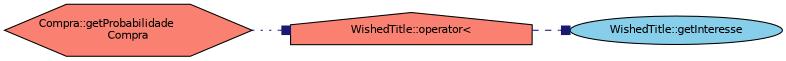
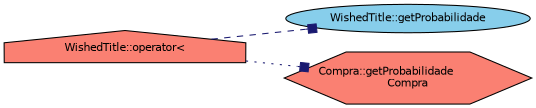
edge "Compra::getProbabilidade Compra" -> "WishedTitle::operator<": reversed
node "WishedTitle::getInteresse": label "WishedTitle::getInteresse" -> "WishedTitle::getProbabilidade"
